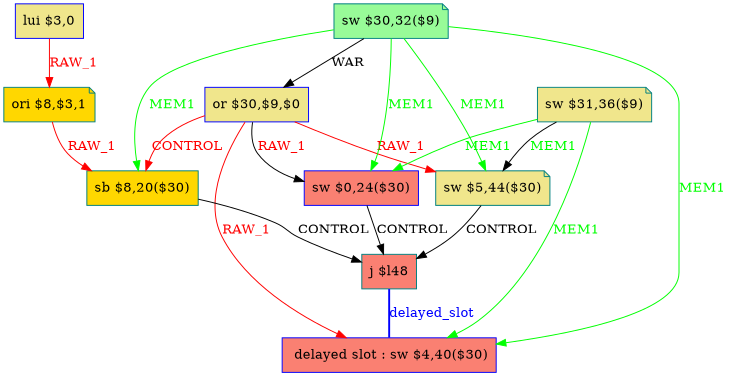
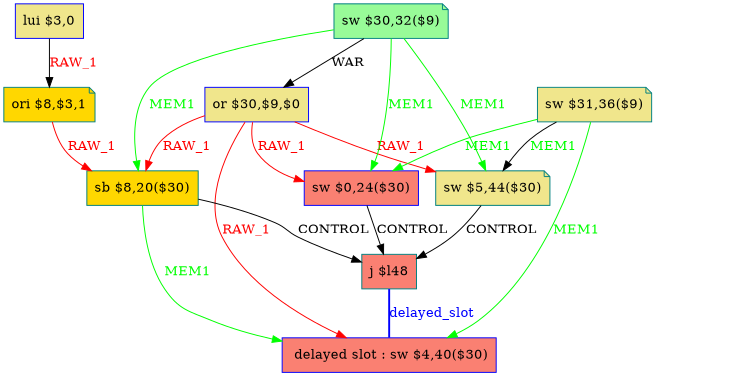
edge "lui $3,0" -> "ori $8,$3,1": color red -> black
edge "or $30,$9,$0" -> "sb $8,20($30)": label "CONTROL" -> "RAW_1"
edge "or $30,$9,$0" -> "sw $0,24($30)": color black -> red
edge "sw $30,32($9)" -> "delayed slot : sw $4,40($30)": now "sb $8,20($30)" -> "delayed slot : sw $4,40($30)"
